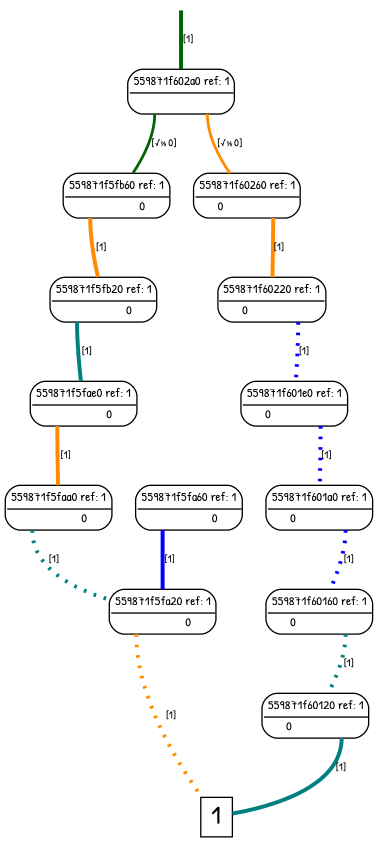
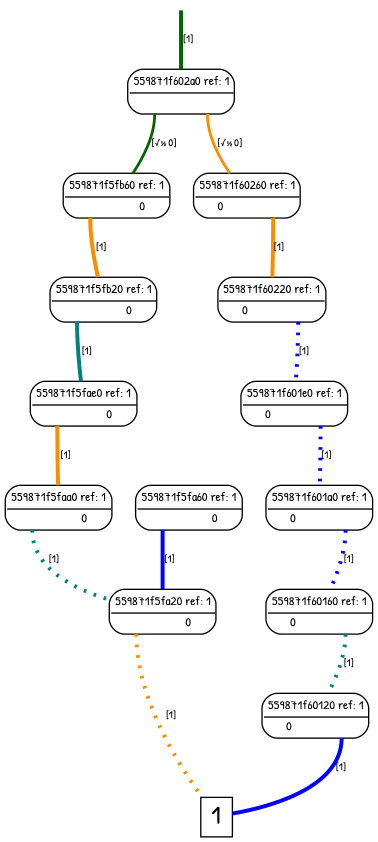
edge "559871f60120 ref: 1" -- "1": color teal -> blue
